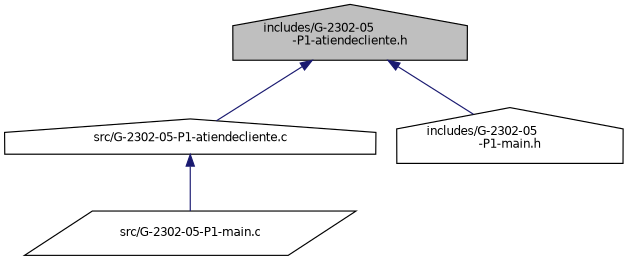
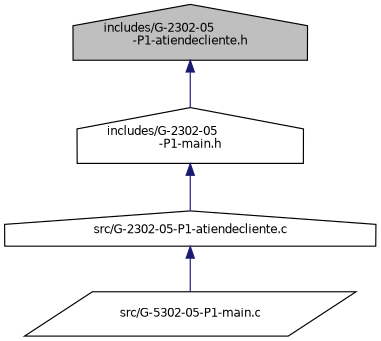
edge "src/G-2302-05-P1-atiendecliente.c" -> "includes/G-2302-05 -P1-atiendecliente.h": now "src/G-2302-05-P1-atiendecliente.c" -> "includes/G-2302-05 -P1-main.h"
node "src/G-2302-05-P1-main.c": label "src/G-2302-05-P1-main.c" -> "src/G-5302-05-P1-main.c"
